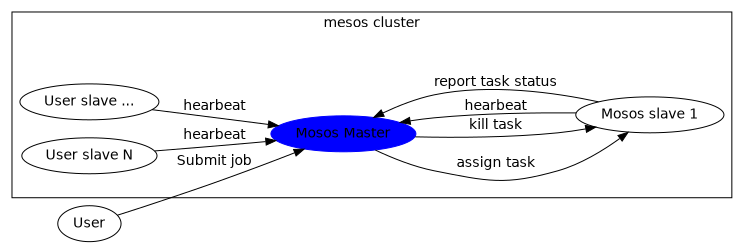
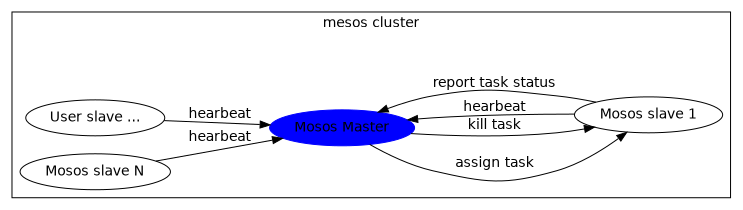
node "User slave N": label "User slave N" -> "Mosos slave N"
node "User": removed
